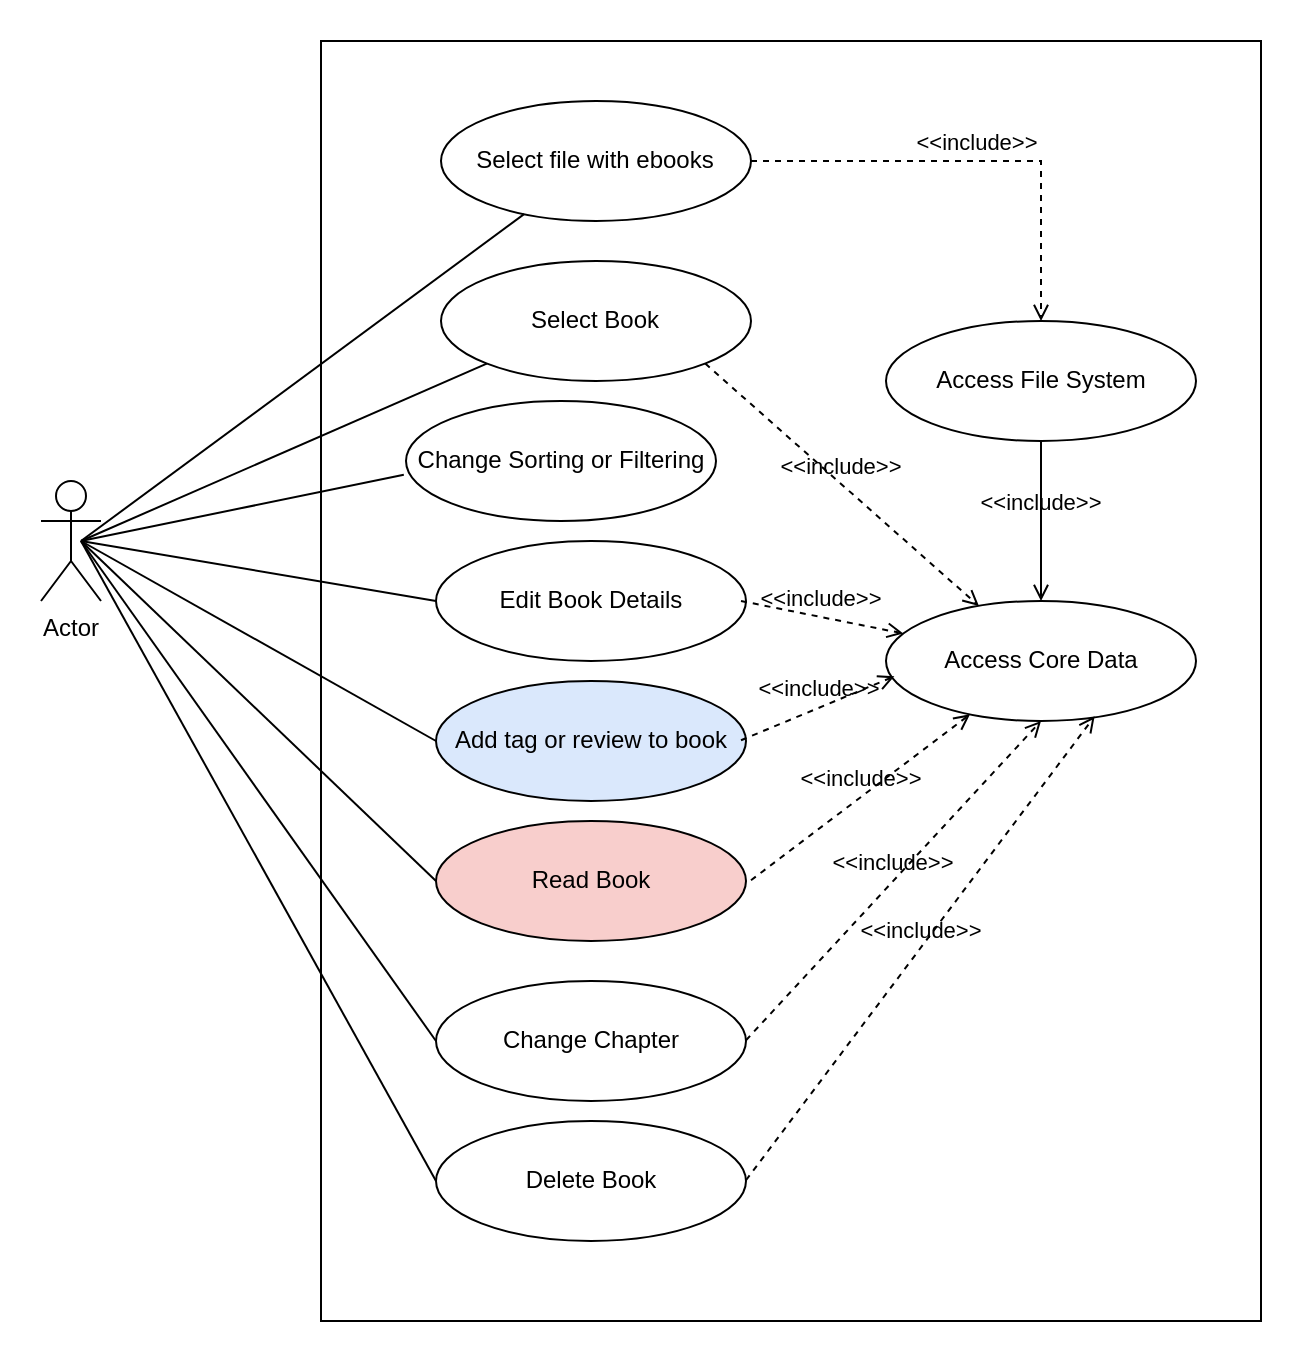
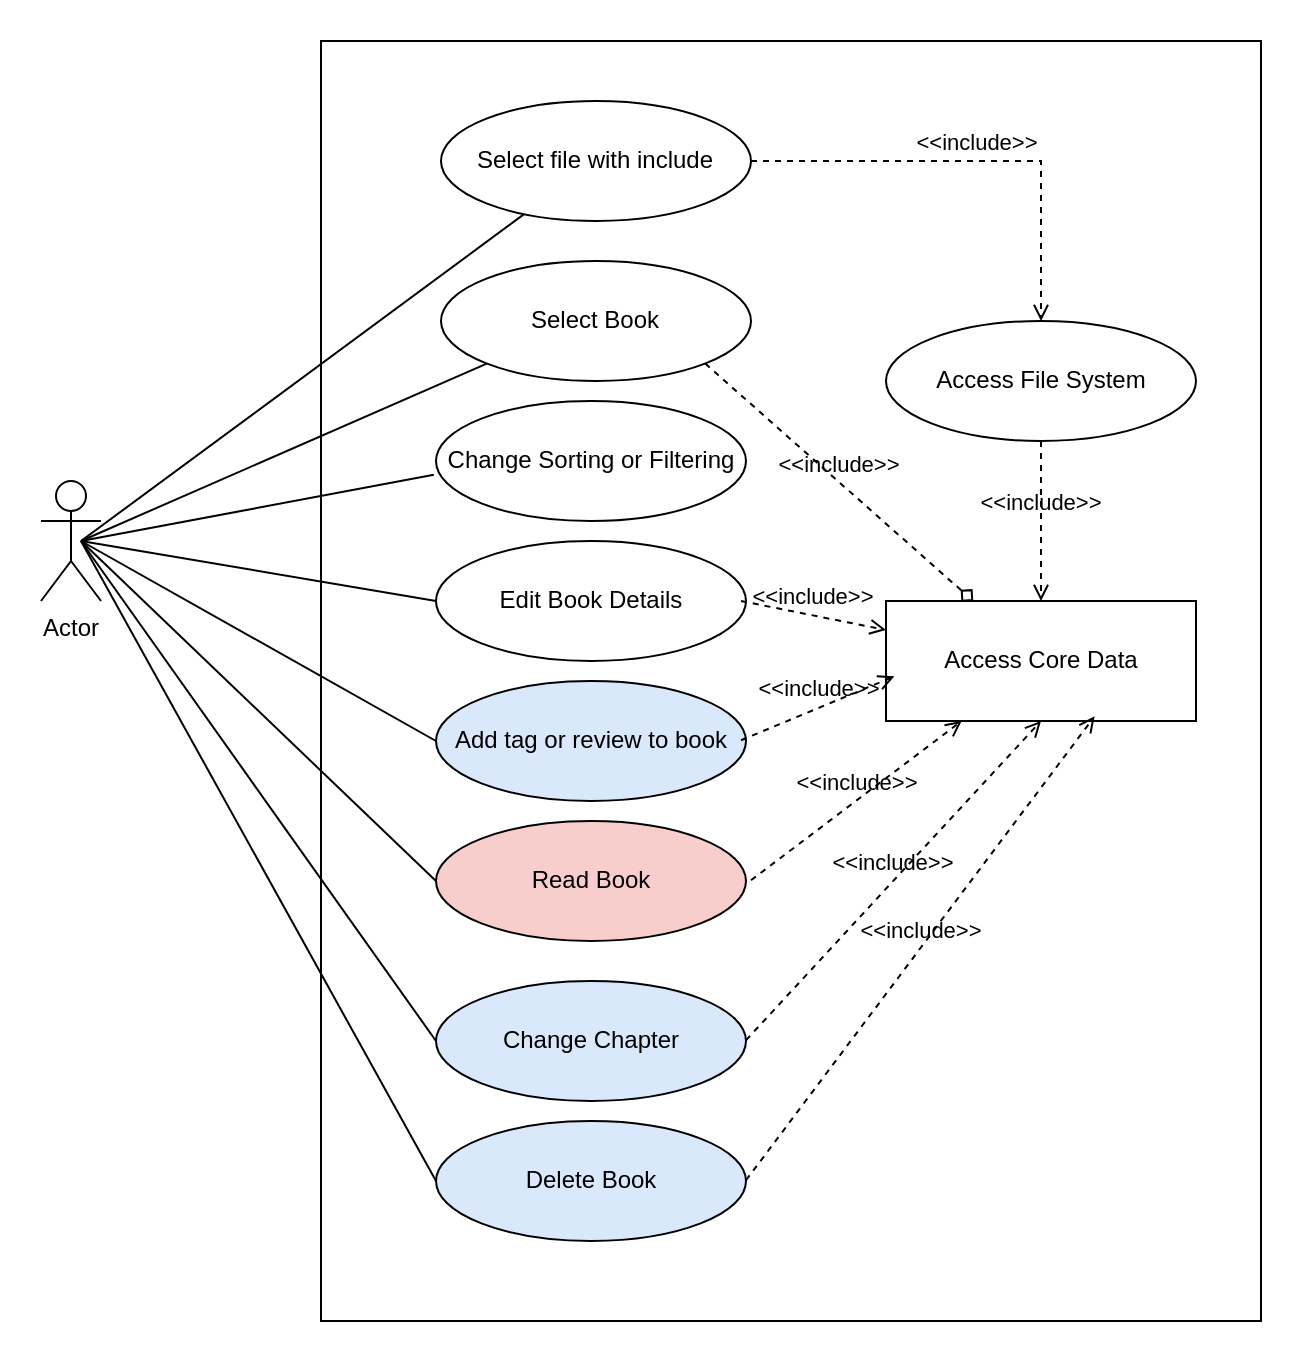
node "Select file with ebooks": label "Select file with ebooks" -> "Select file with include"
node "Change Sorting or Filtering": moved (561, 461) -> (591, 461)
edge "Access File System" -> "Access Core Data": style solid -> dashed
edge "Select Book" -> "Access Core Data": arrowhead open -> diamond
node "Access Core Data": shape ellipse -> rectangle
node "Change Chapter": fillcolor #ffffff -> #dae8fc
node "Delete Book": fillcolor #ffffff -> #dae8fc
